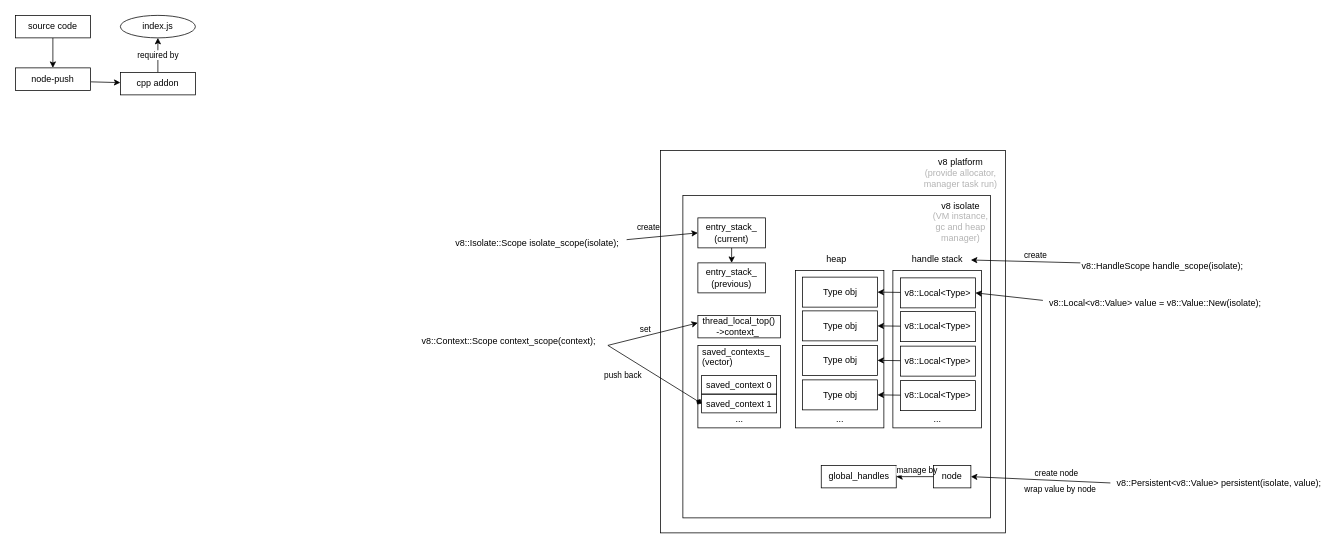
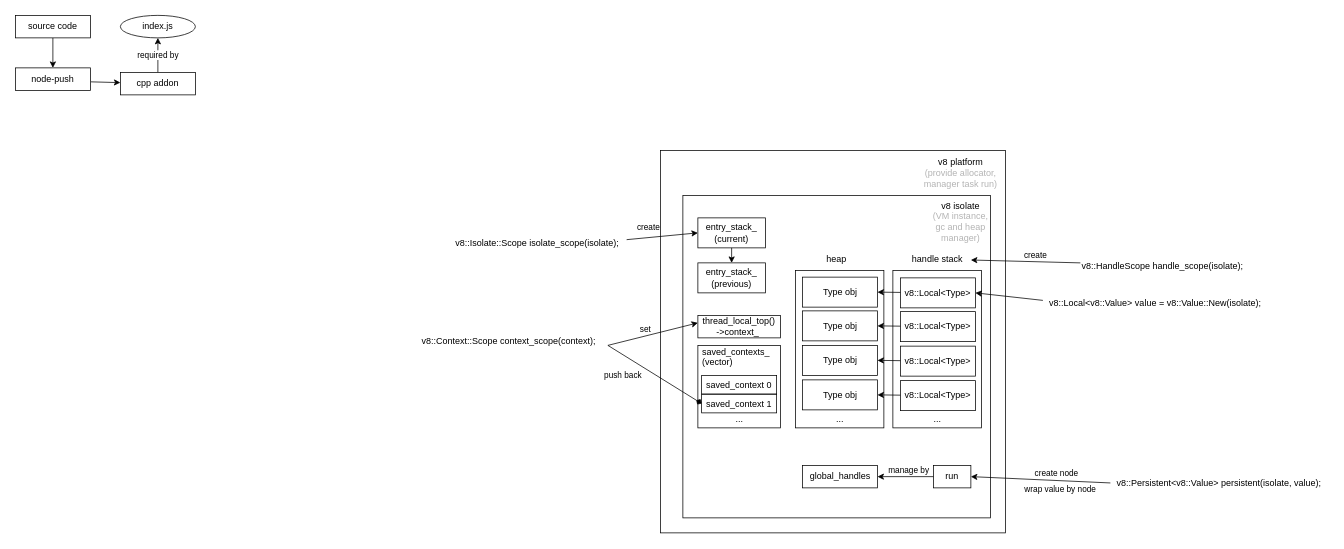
node "global_handles": moved (859, 477) -> (840, 477)
node "node": label "node" -> "run"
